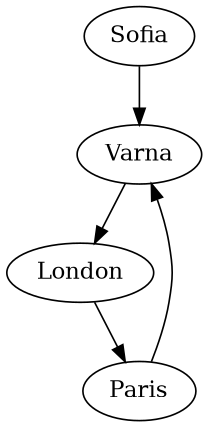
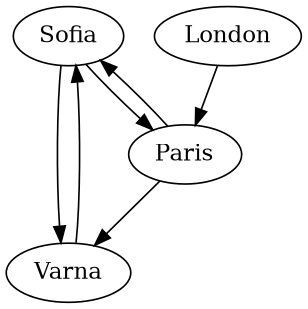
edge "Sofia" -> "Paris": added
edge "Paris" -> "Sofia": added
edge "Varna" -> "London": now "Varna" -> "Sofia"
